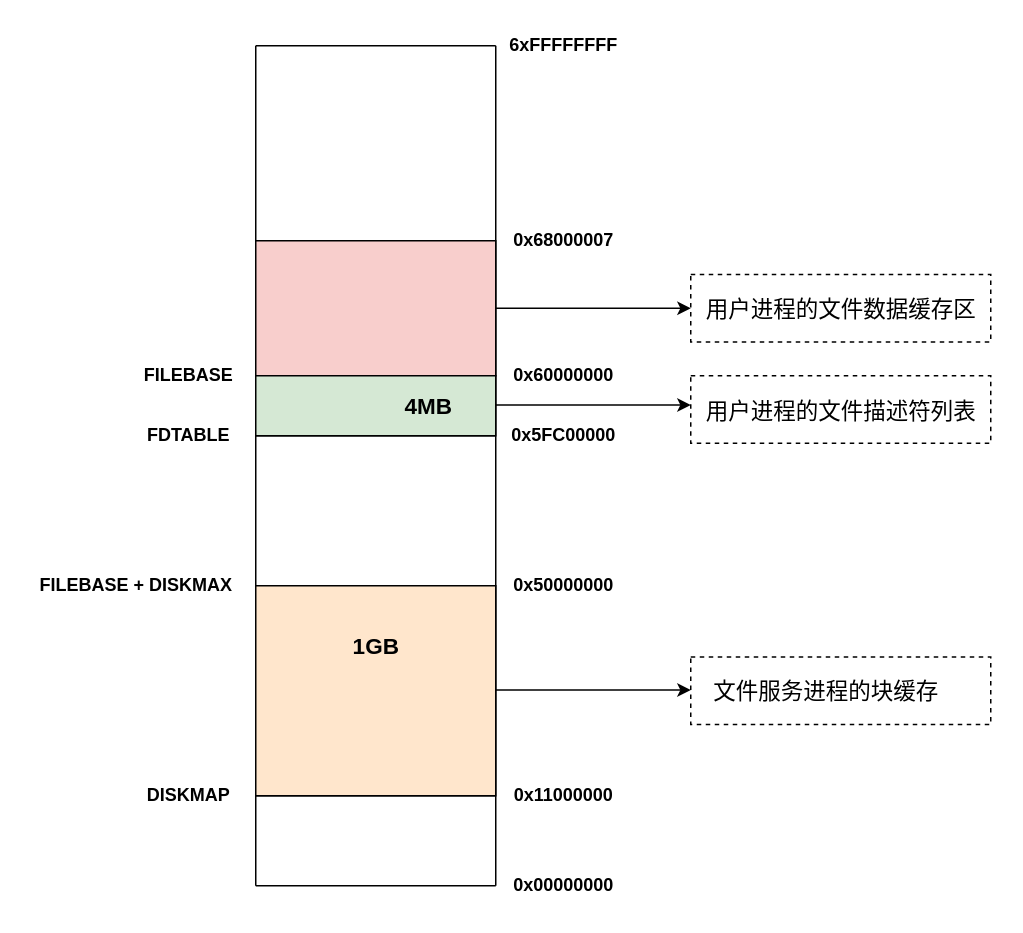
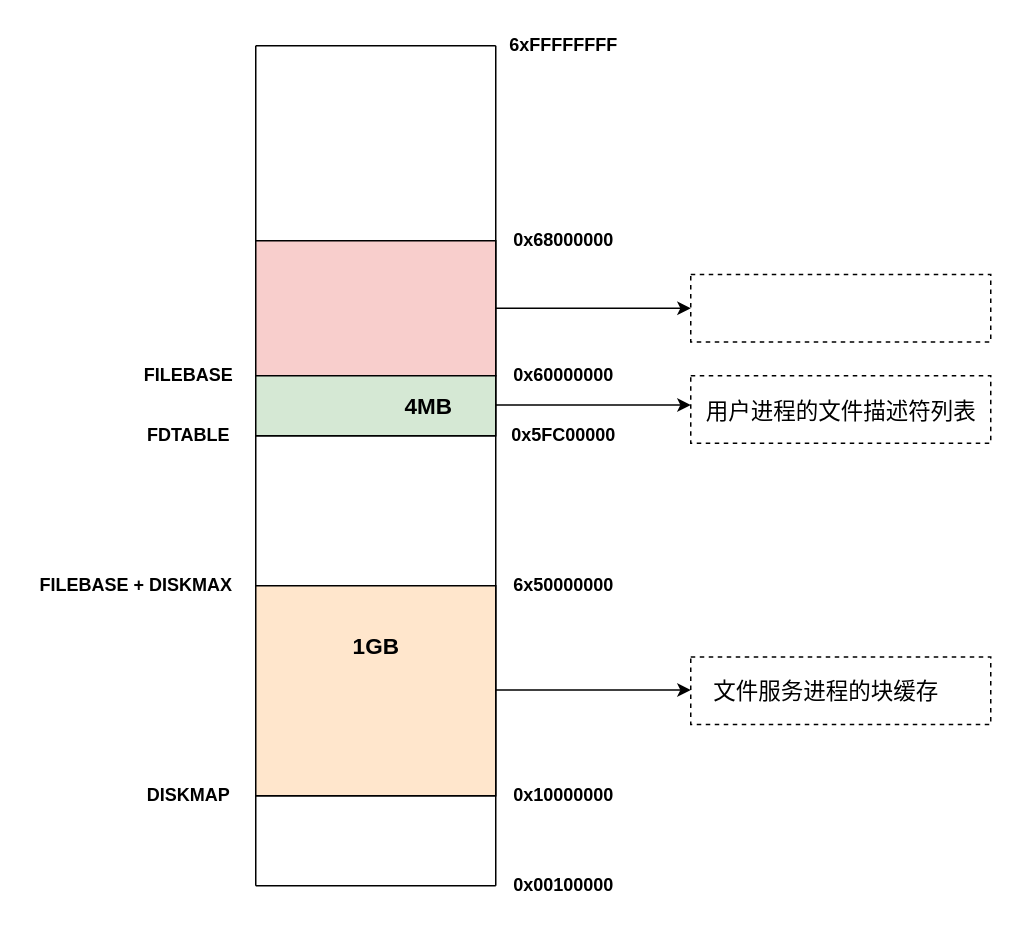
node "0x68000007": label "0x68000007" -> "0x68000000"
node "用户进程的文件数据缓存区": removed
node "0x50000000": label "0x50000000" -> "6x50000000"
node "0x11000000": label "0x11000000" -> "0x10000000"
node "0x00000000": label "0x00000000" -> "0x00100000"
